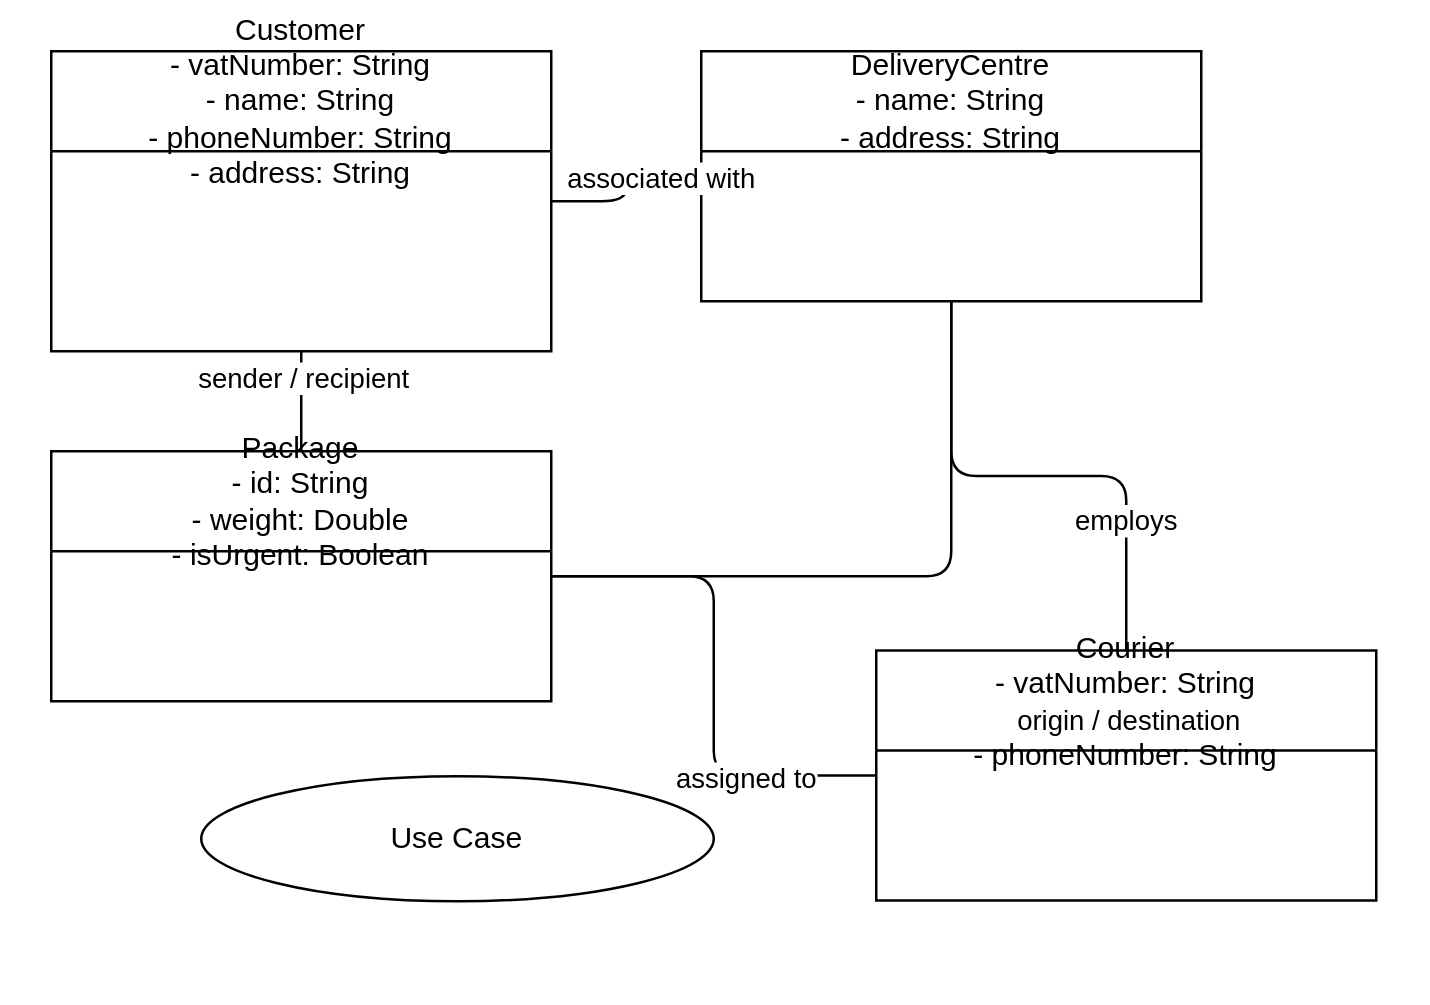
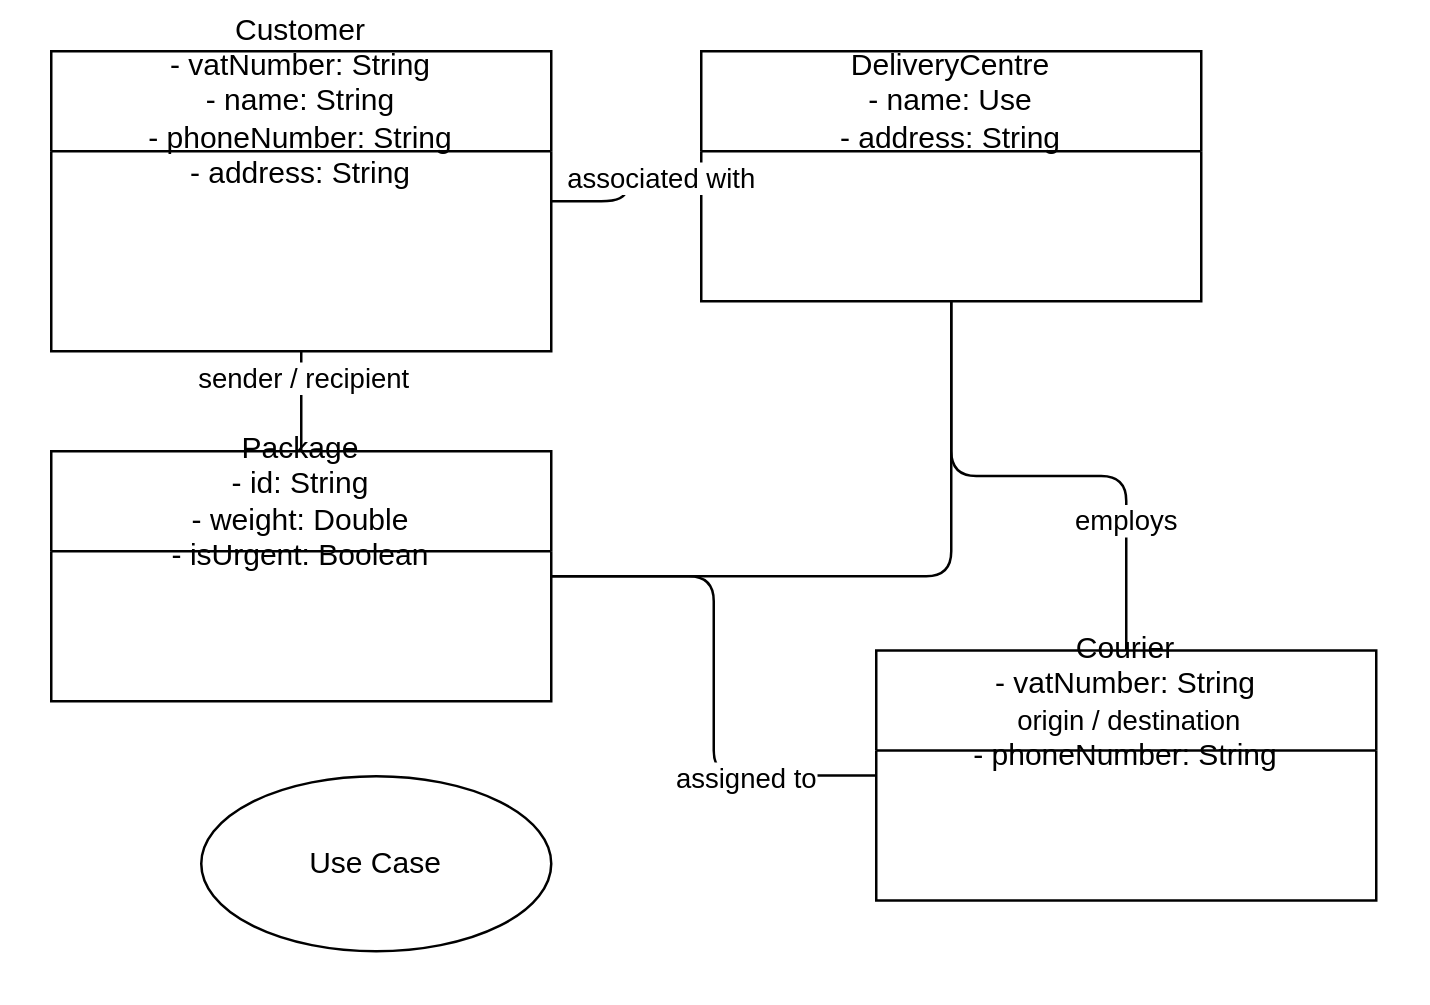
node "DeliveryCentre - name: String - address: String": label "DeliveryCentre - name: String - address: String" -> "DeliveryCentre - name: Use - address: String"
node "Use Case": size 513x125 -> 350x175
